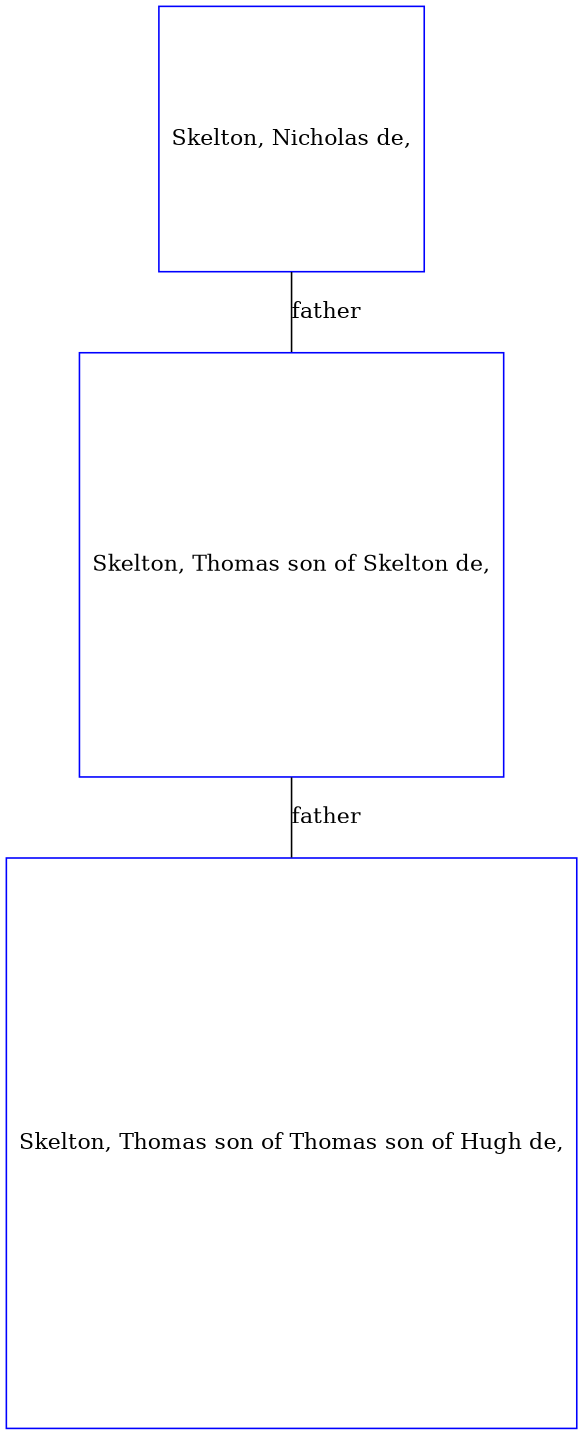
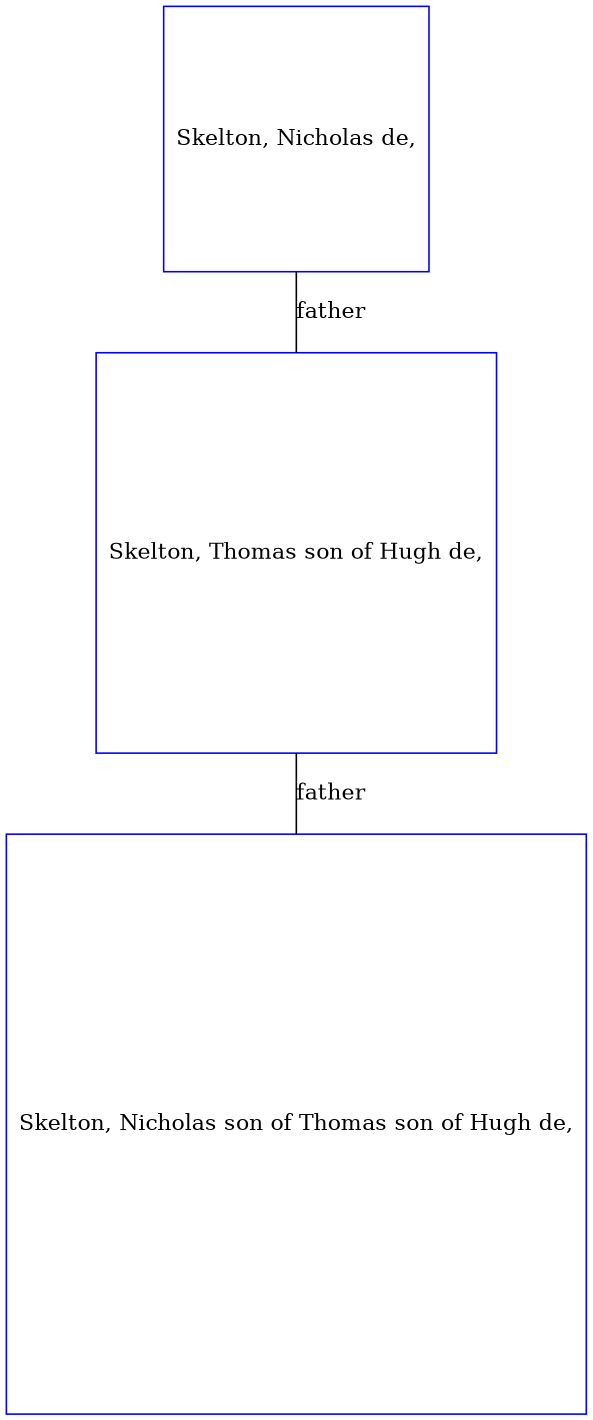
node "Skelton, Thomas son of Skelton de,": label "Skelton, Thomas son of Skelton de," -> "Skelton, Thomas son of Hugh de,"
node "Skelton, Thomas son of Thomas son of Hugh de,": label "Skelton, Thomas son of Thomas son of Hugh de," -> "Skelton, Nicholas son of Thomas son of Hugh de,"
